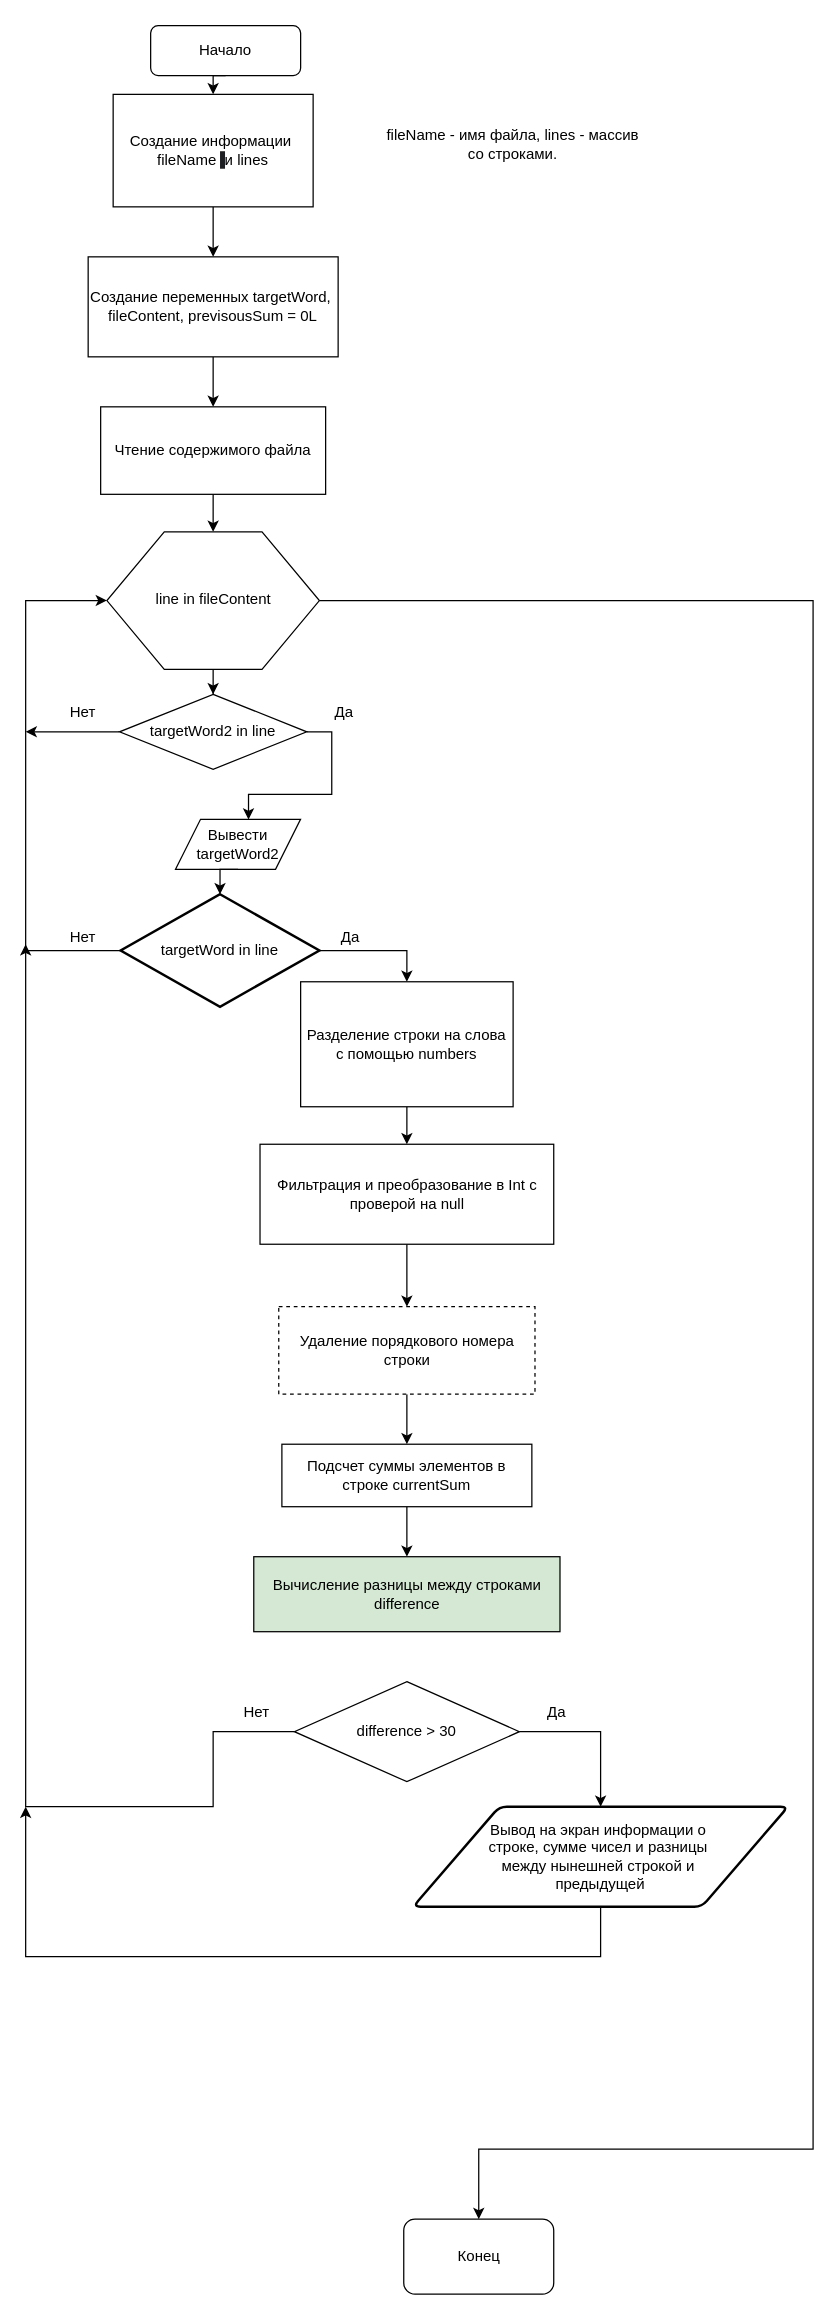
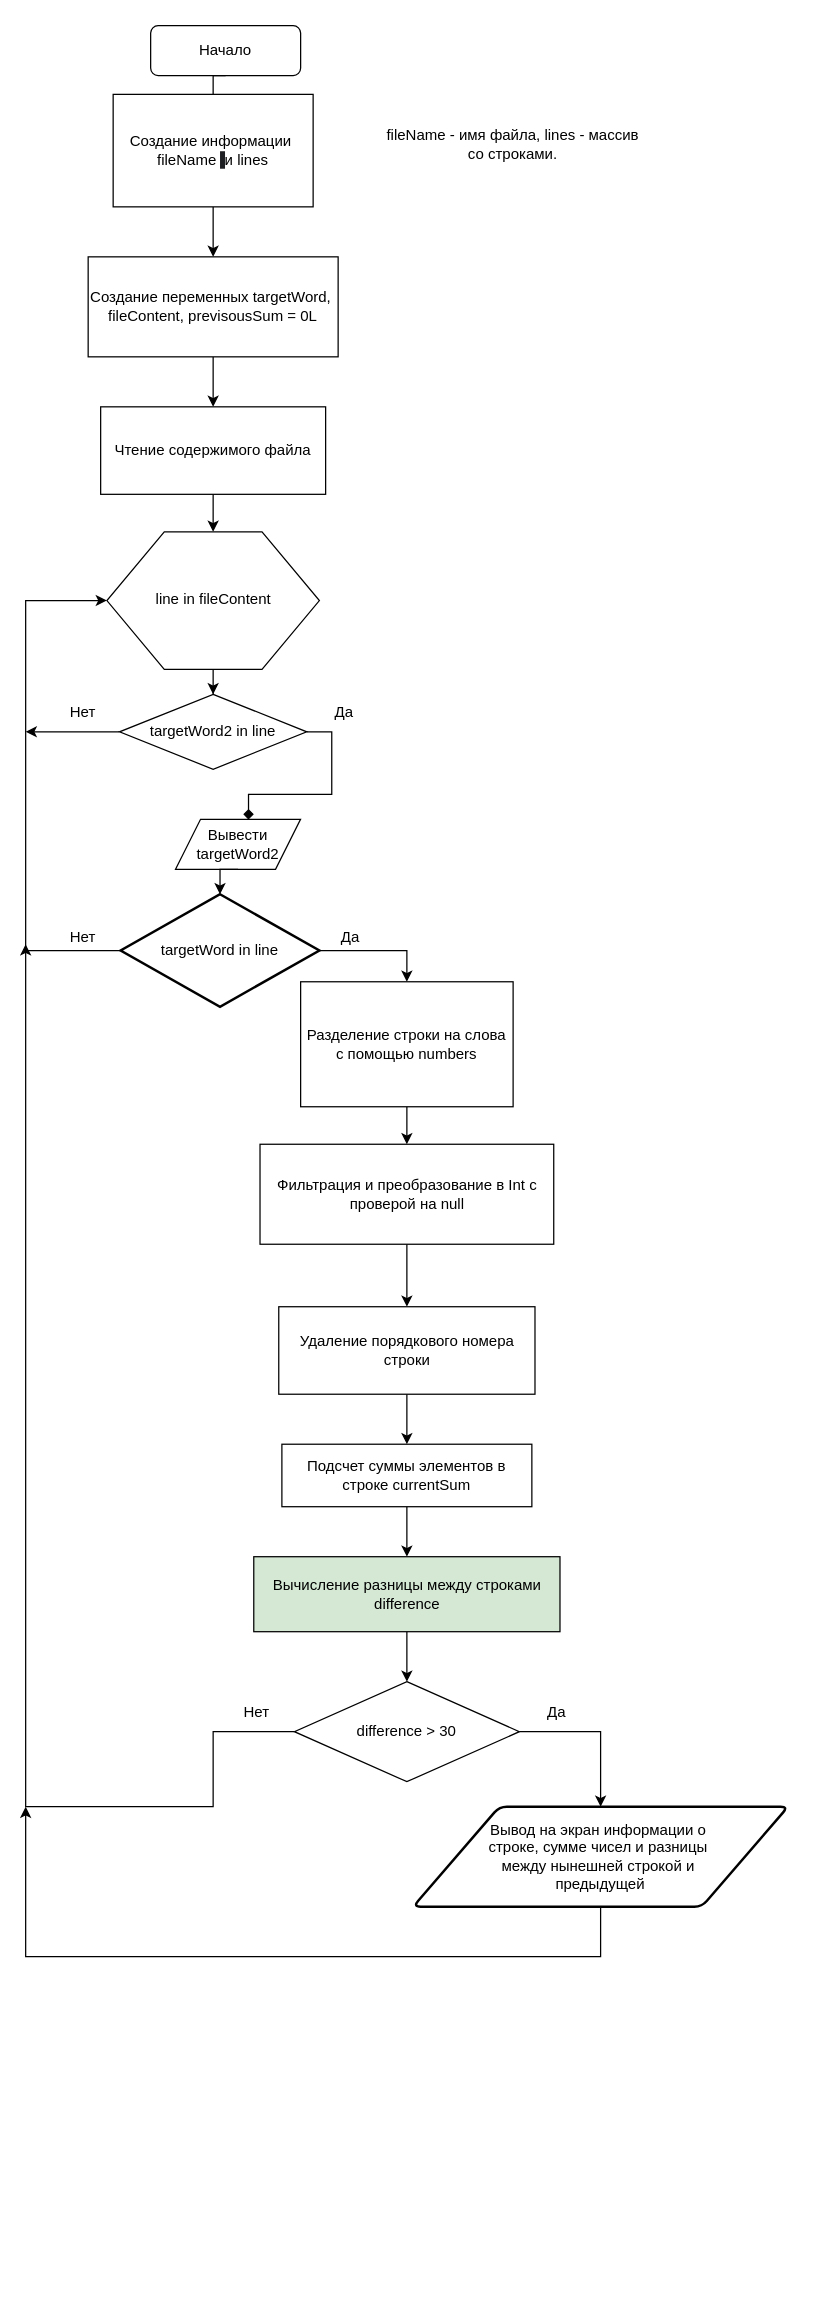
edge "Начало" -> "Создание информации fileName и lines": arrowhead classic -> none
edge "targetWord2 in line" -> "Вывести targetWord2": arrowhead classic -> diamond
edge "line in fileContent" -> "Конец": removed
node "Удаление порядкового номера строки": style dashed -> solid
edge "Вычисление разницы между строками difference" -> "difference > 30": added
node "Конец": removed
